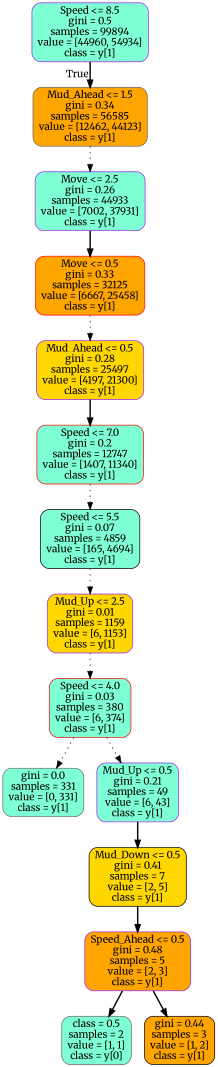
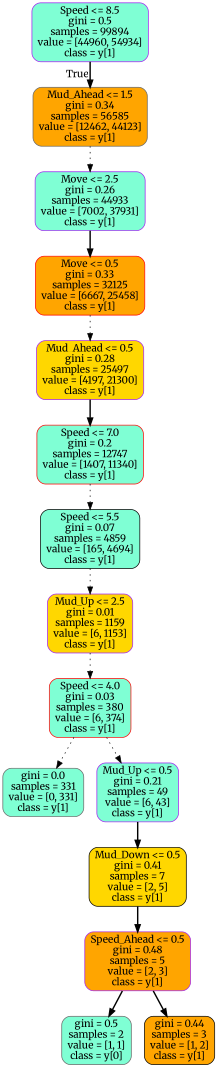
node "class = 0.5 samples = 2 value = [1, 1] class = y[0]": label "class = 0.5 samples = 2 value = [1, 1] class = y[0]" -> "gini = 0.5 samples = 2 value = [1, 1] class = y[0]"
